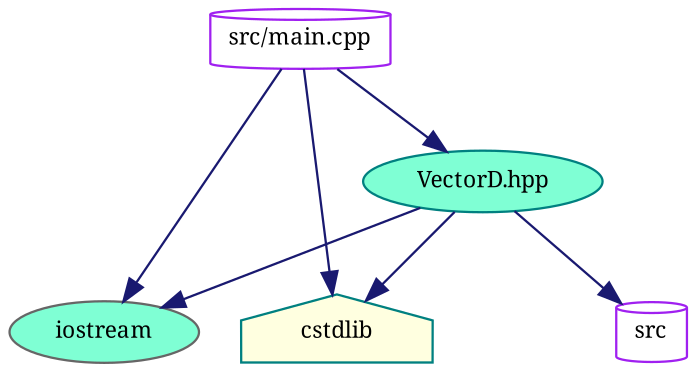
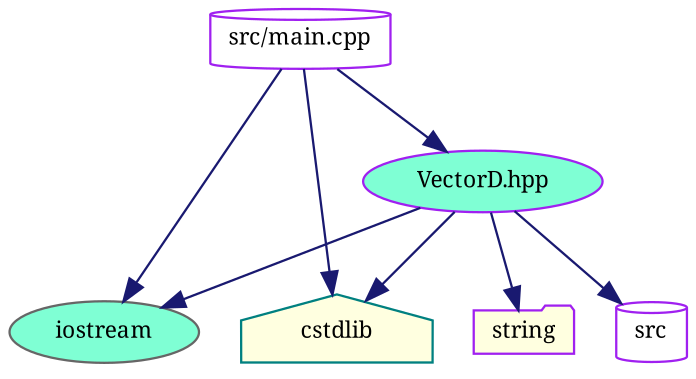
node "VectorD.hpp": color teal -> purple
node "string": added
